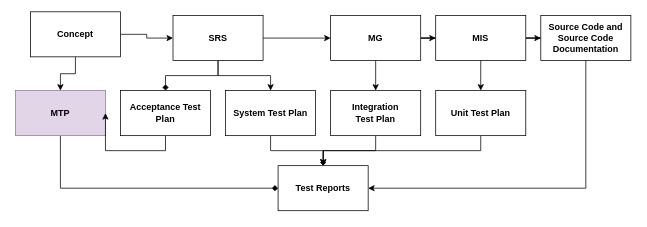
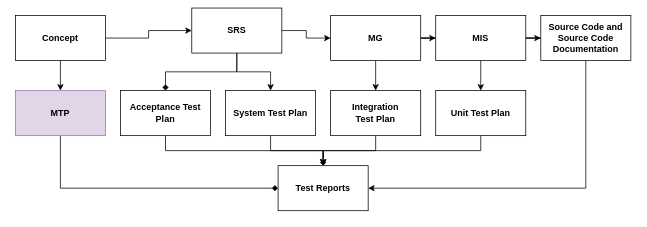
node "Concept": moved (75, 34) -> (60, 38)
node "SRS": moved (218, 38) -> (237, 30)
edge "Acceptance Test Plan" -> "MTP": now "Acceptance Test Plan" -> "Test Reports"
